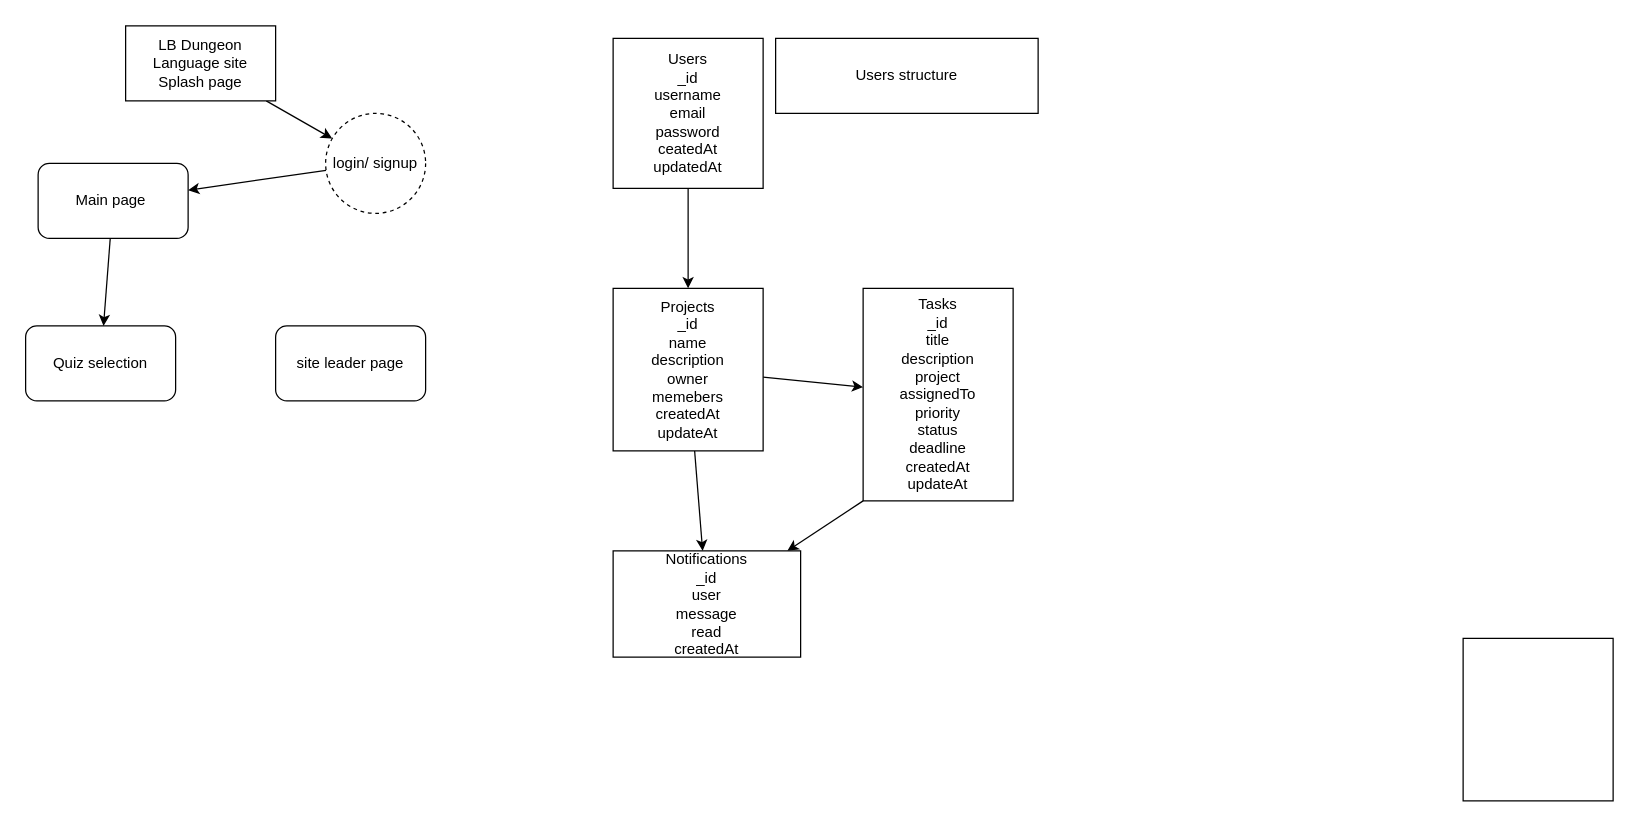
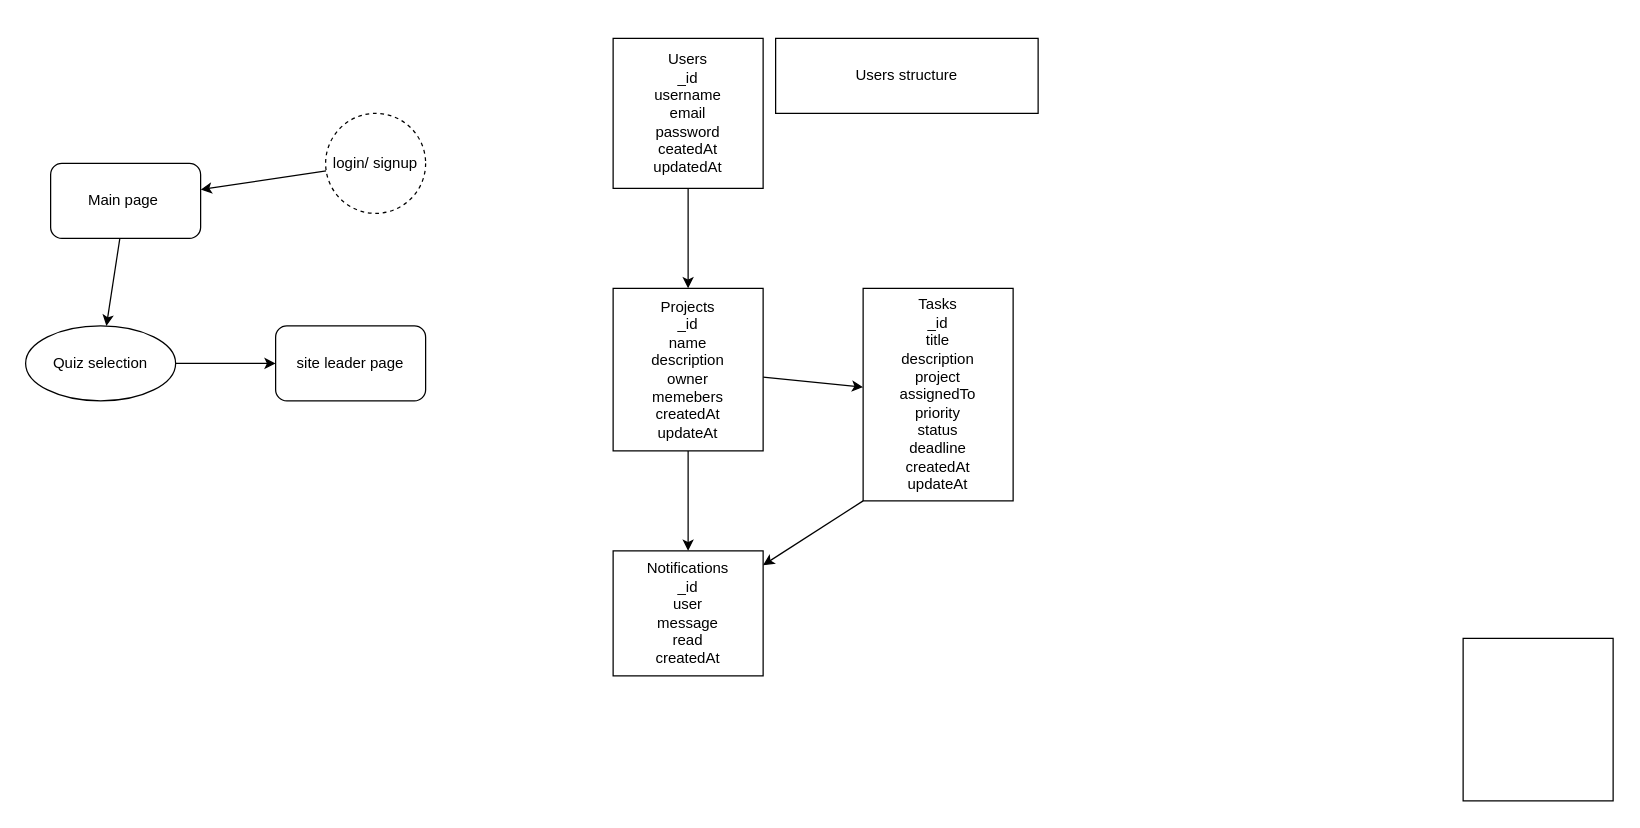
node "LB Dungeon Language site Splash page": removed
edge "LB Dungeon Language site Splash page" -> "login/ signup": removed
node "Main page": moved (113, 201) -> (126, 201)
node "Quiz selection": shape rounded rectangle -> ellipse
edge "Quiz selection" -> "site leader page": added
node "Notifications _id user message read createdAt": size 188x106 -> 150x125
